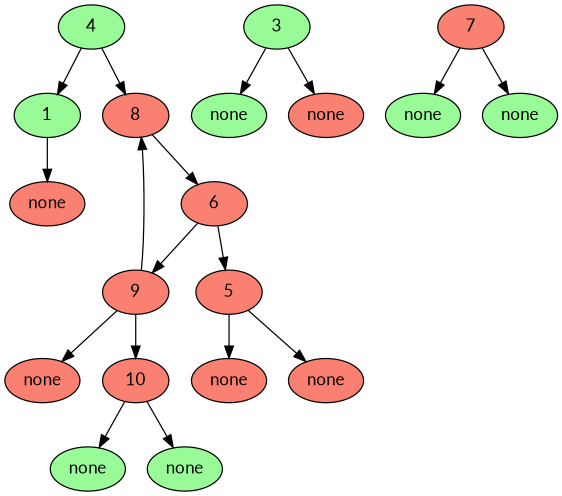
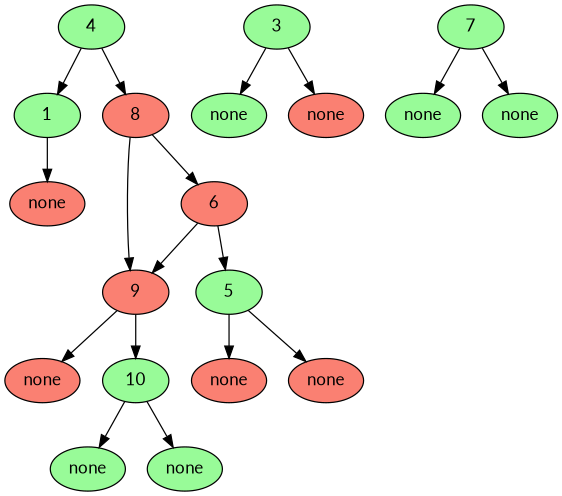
node "7": fillcolor salmon -> palegreen
edge "9" -> "8": reversed
node "5": fillcolor salmon -> palegreen
node "10": fillcolor salmon -> palegreen
